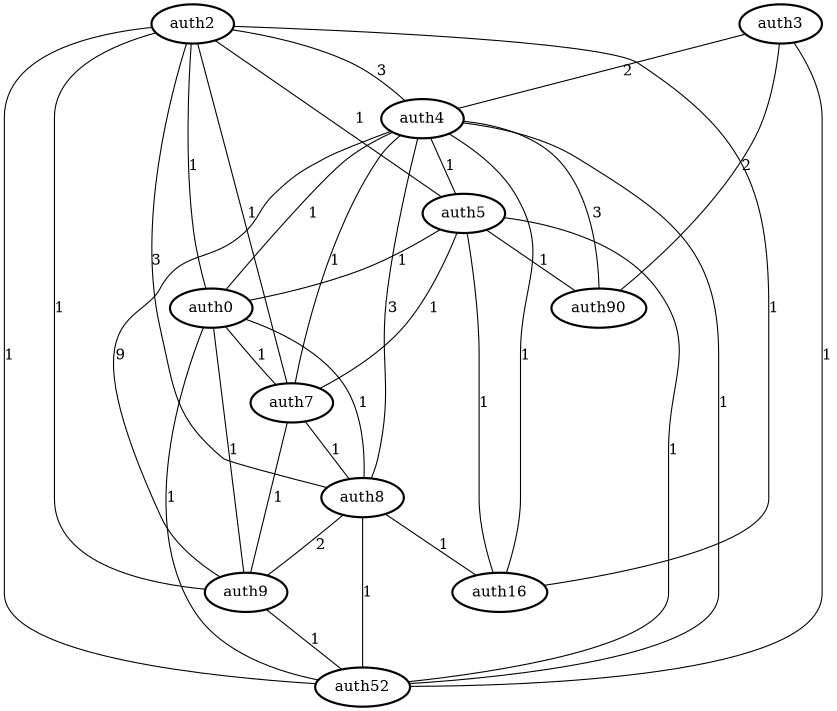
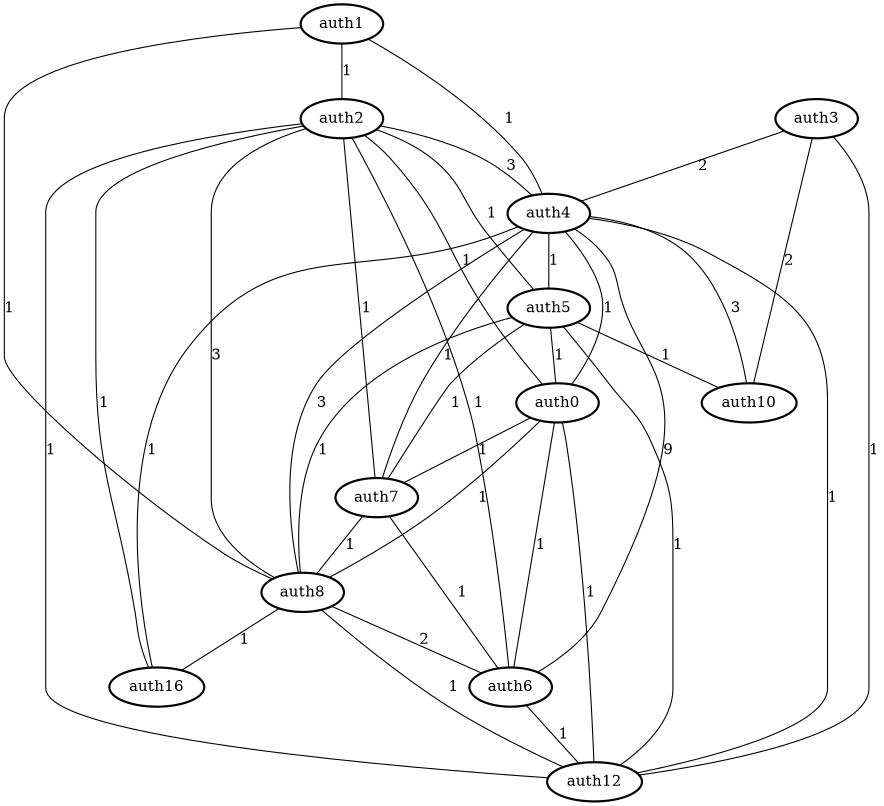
node "auth1": added
node "auth90": label "auth90" -> "auth10"
edge "auth5" -- "auth16": now "auth5" -- "auth8"
node "auth9": label "auth9" -> "auth6"
node "auth52": label "auth52" -> "auth12"
